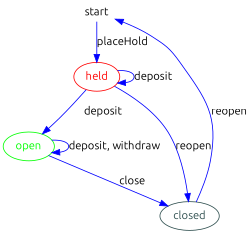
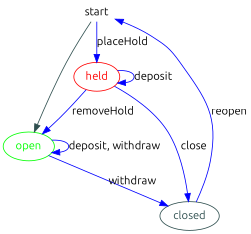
edge "start" -> "open": added
edge "held" -> "open": label "deposit" -> "removeHold"
edge "held" -> "closed": label "reopen" -> "close"
edge "open" -> "closed": label "close" -> "withdraw"
